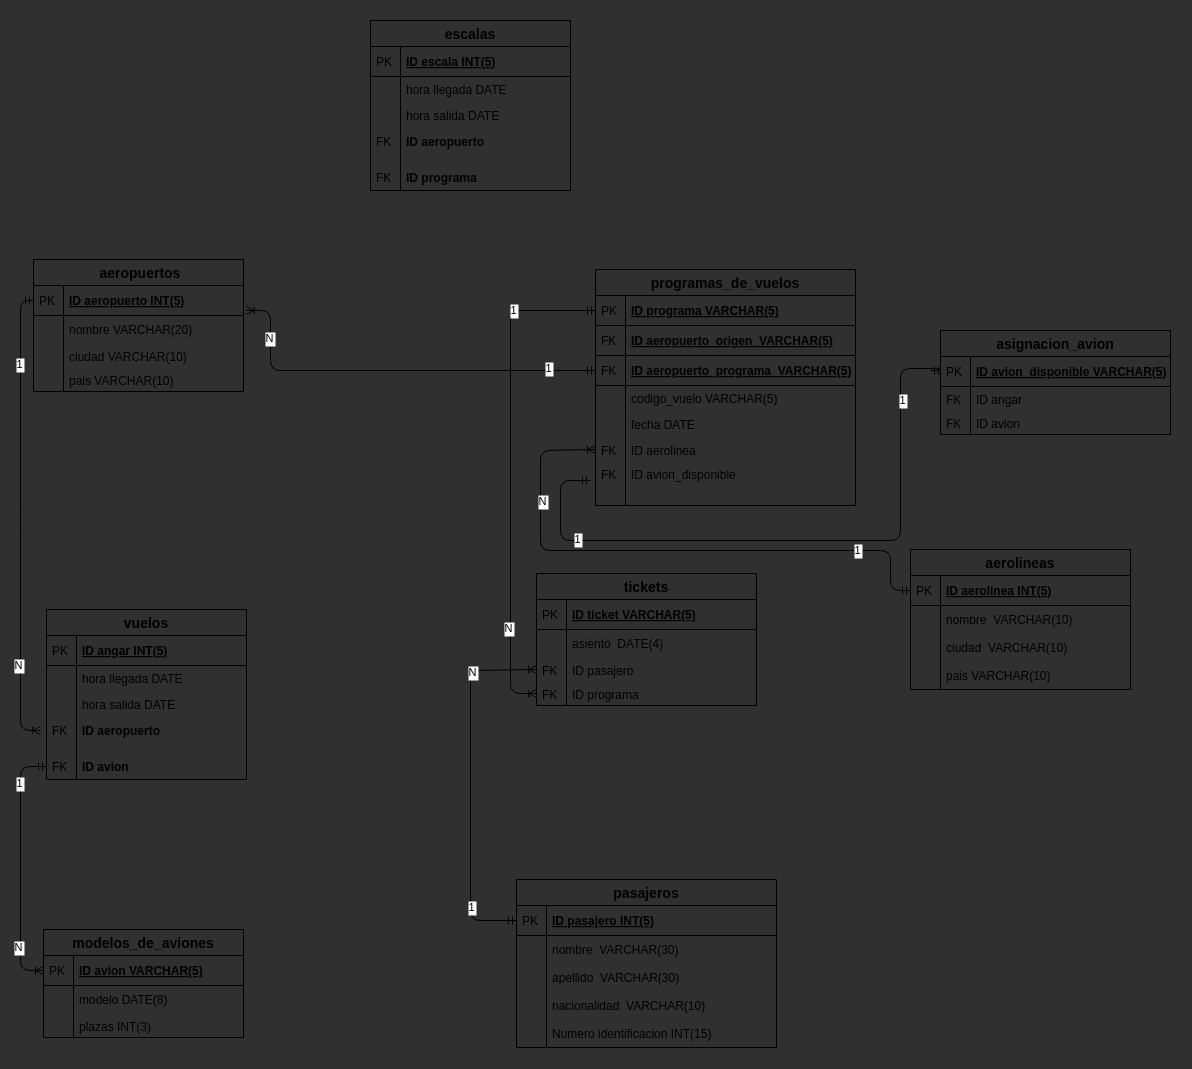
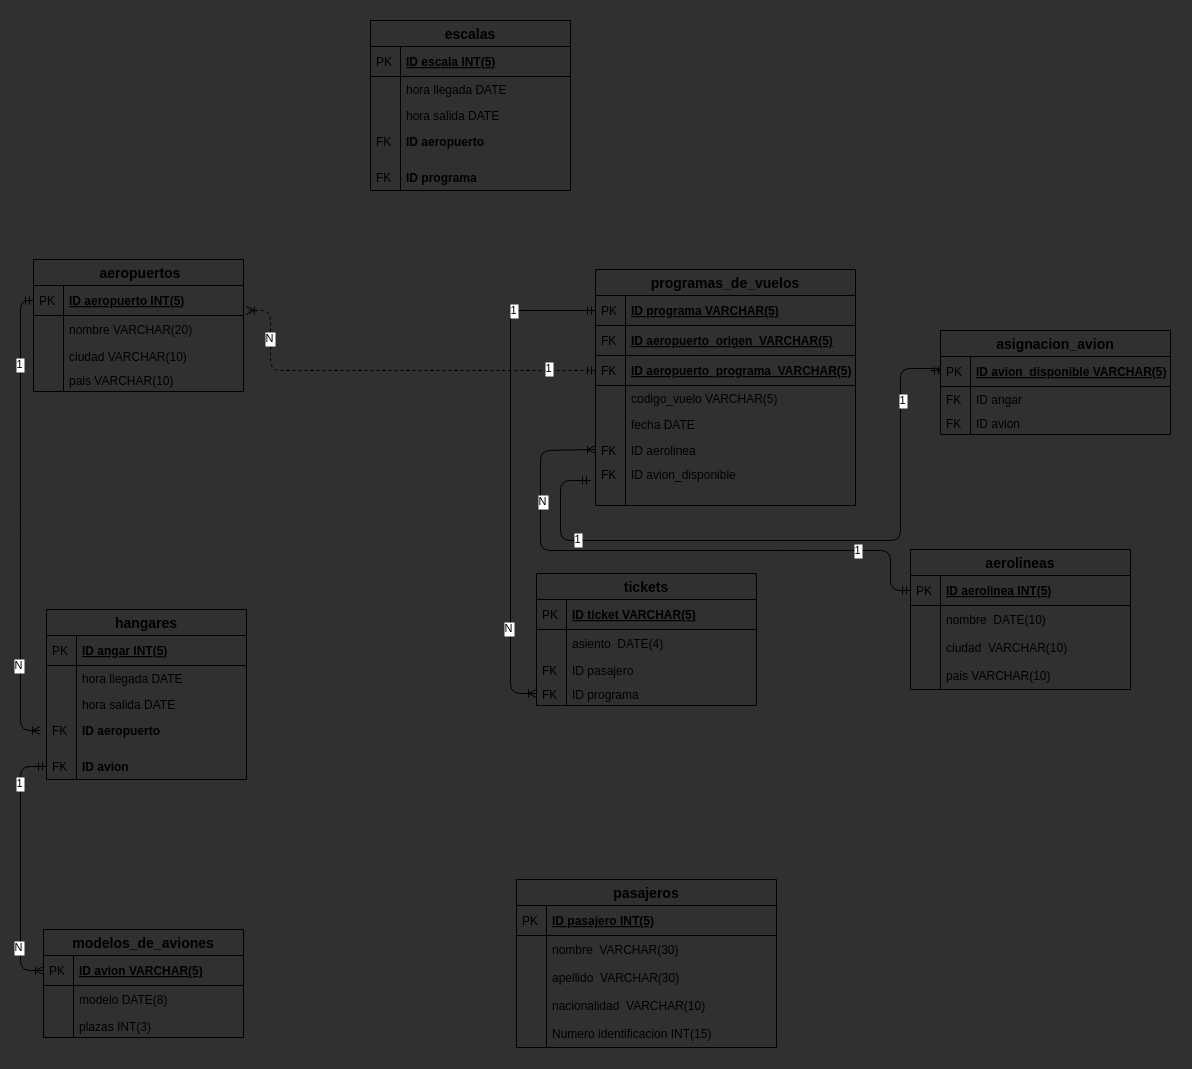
edge "ID aeropuerto INT(5)" -- "ID aeropuerto_programa VARCHAR(5)": style solid -> dashed
node "nombre VARCHAR(10)": label "nombre VARCHAR(10)" -> "nombre DATE(10)"
node "vuelos": label "vuelos" -> "hangares"
edge "ID pasajero" -- "ID pasajero INT(5)": removed, labels "N", "1"
